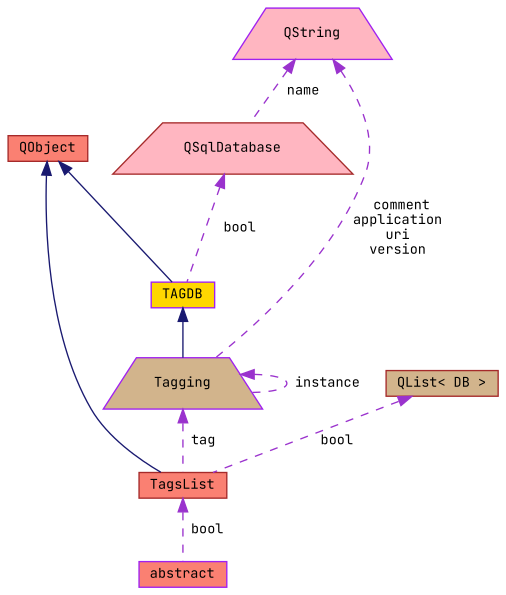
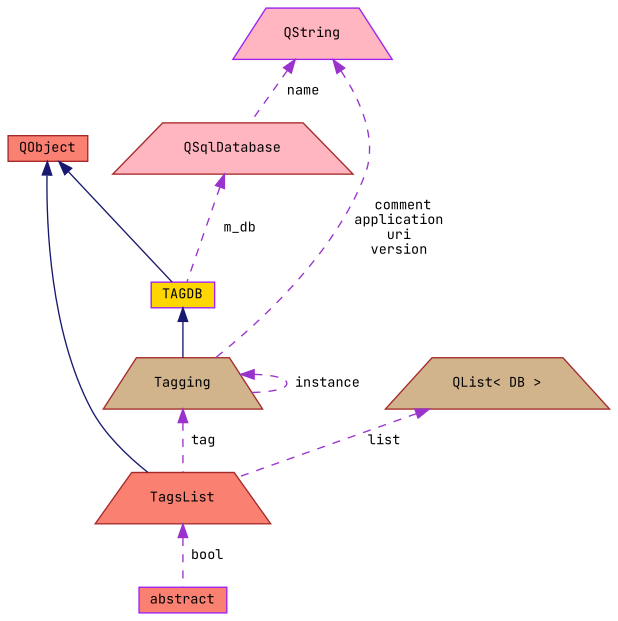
edge "TAGDB" -> "QSqlDatabase": label " bool" -> " m_db"
node "Tagging": color purple -> brown
node "QList< DB >": shape box -> trapezium
edge "TagsList" -> "QList< DB >": label " bool" -> " list"
node "TagsList": shape box -> trapezium
